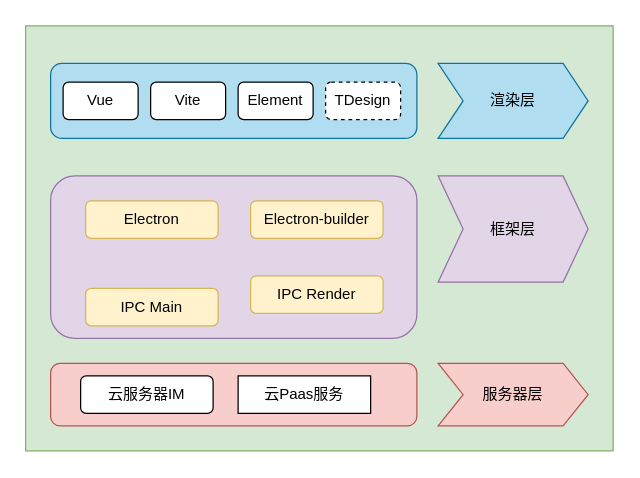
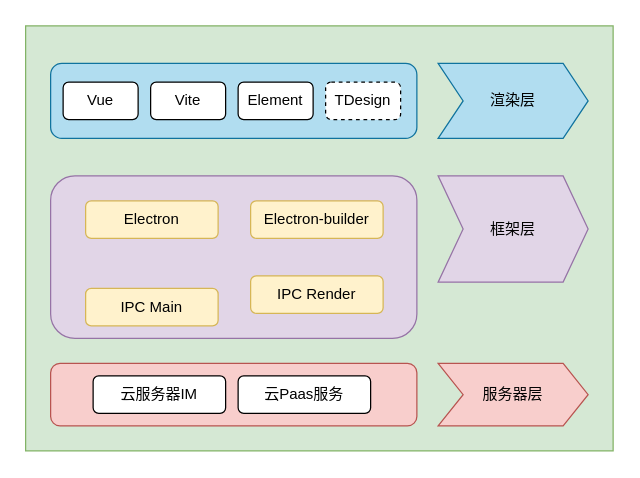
node "云服务器IM": moved (147, 394) -> (159, 394)
node "云Paas服务": shape rectangle -> rounded rectangle
